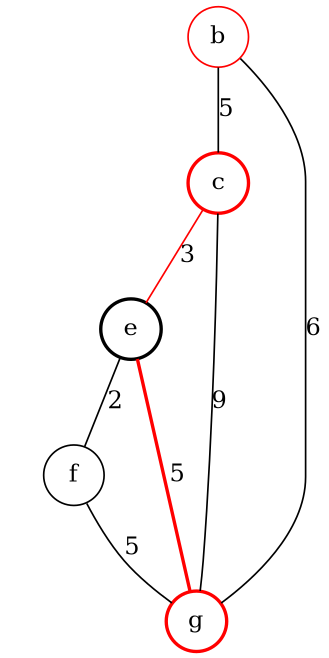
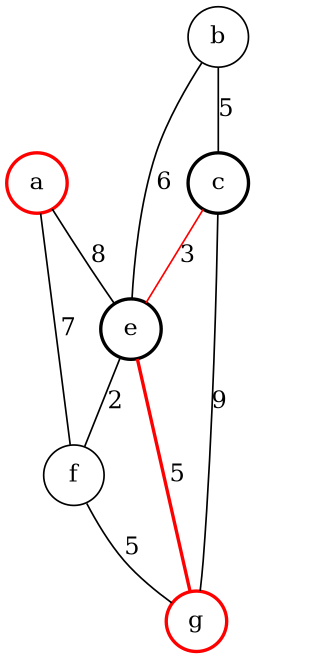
node "b": color red -> black
node "a": added
node "c": color red -> black
edge "b" -- "g": now "b" -- "e"
